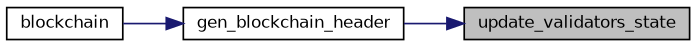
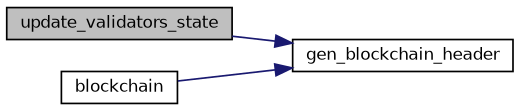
edge "gen_blockchain_header" -> "update_validators_state": reversed
